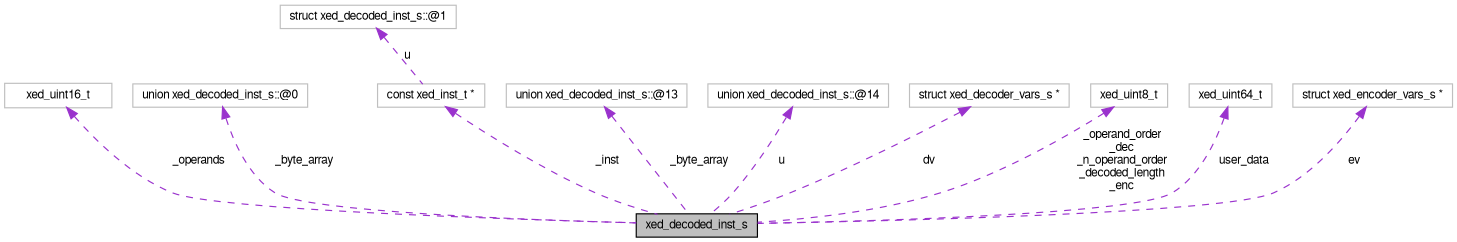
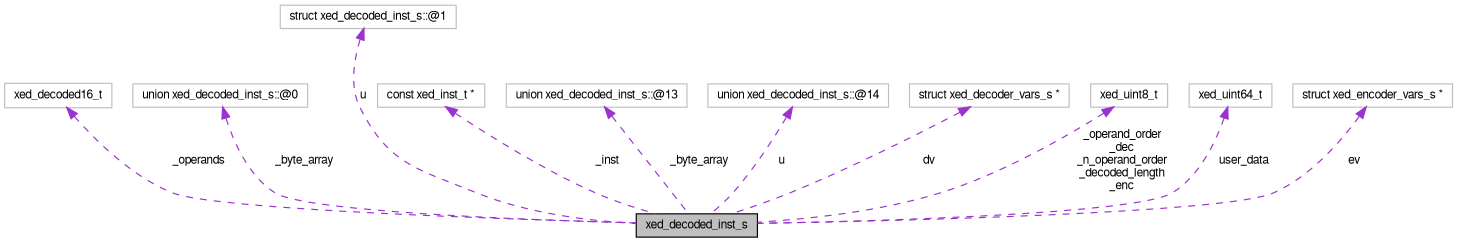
edge "const xed_inst_t *" -> "struct xed_decoded_inst_s::@1": now "xed_decoded_inst_s" -> "struct xed_decoded_inst_s::@1"
node "xed_uint16_t": label "xed_uint16_t" -> "xed_decoded16_t"
